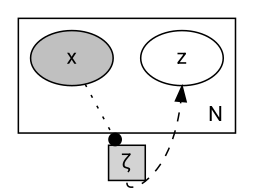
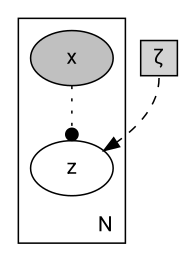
edge "x" -> "ζ": now "x" -> "z"
